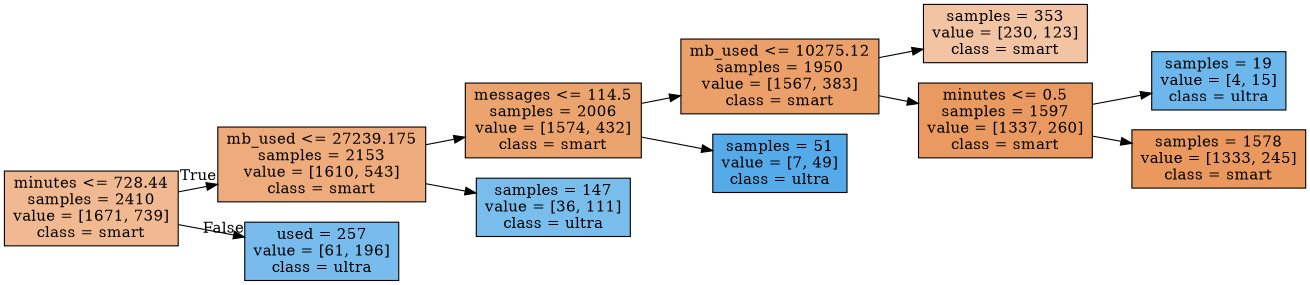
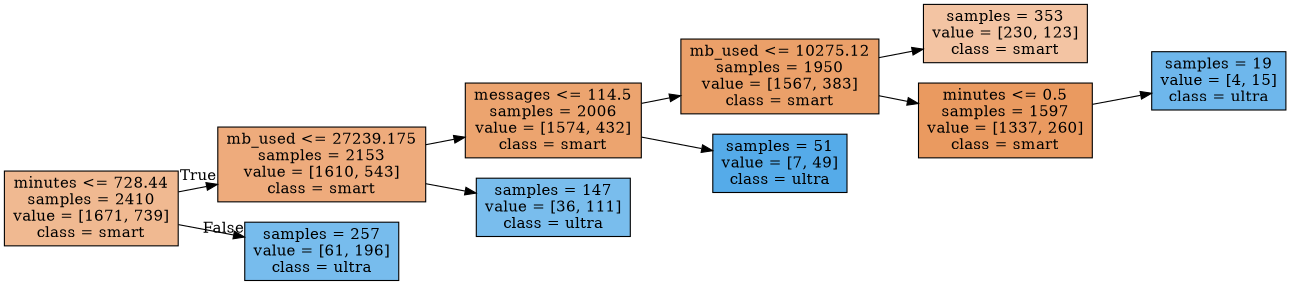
node "samples = 1578 value = [1333, 245] class = smart": removed
node "used = 257 value = [61, 196] class = ultra": label "used = 257 value = [61, 196] class = ultra" -> "samples = 257 value = [61, 196] class = ultra"
